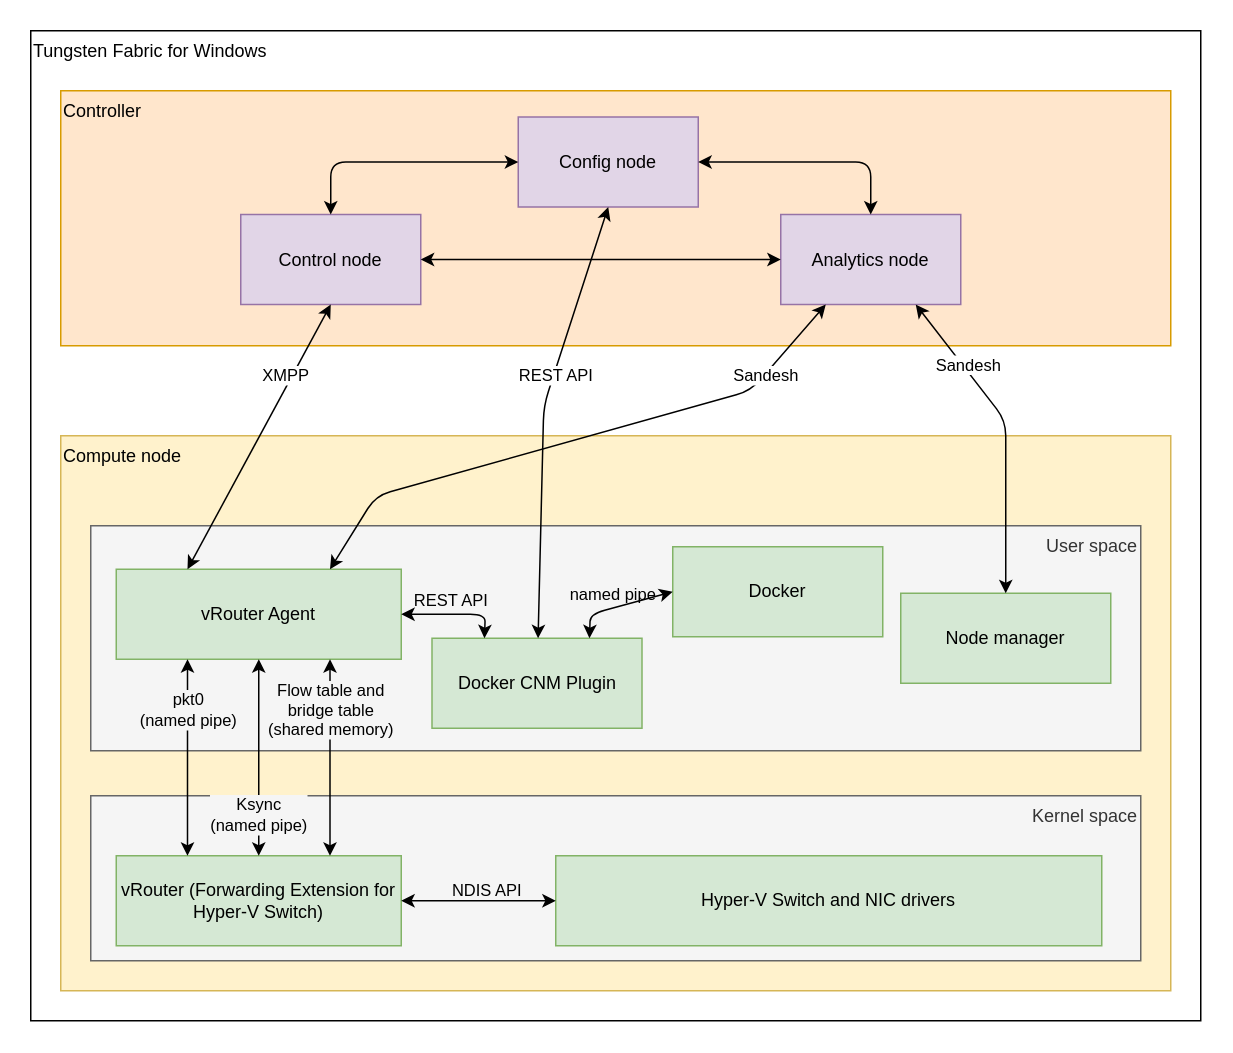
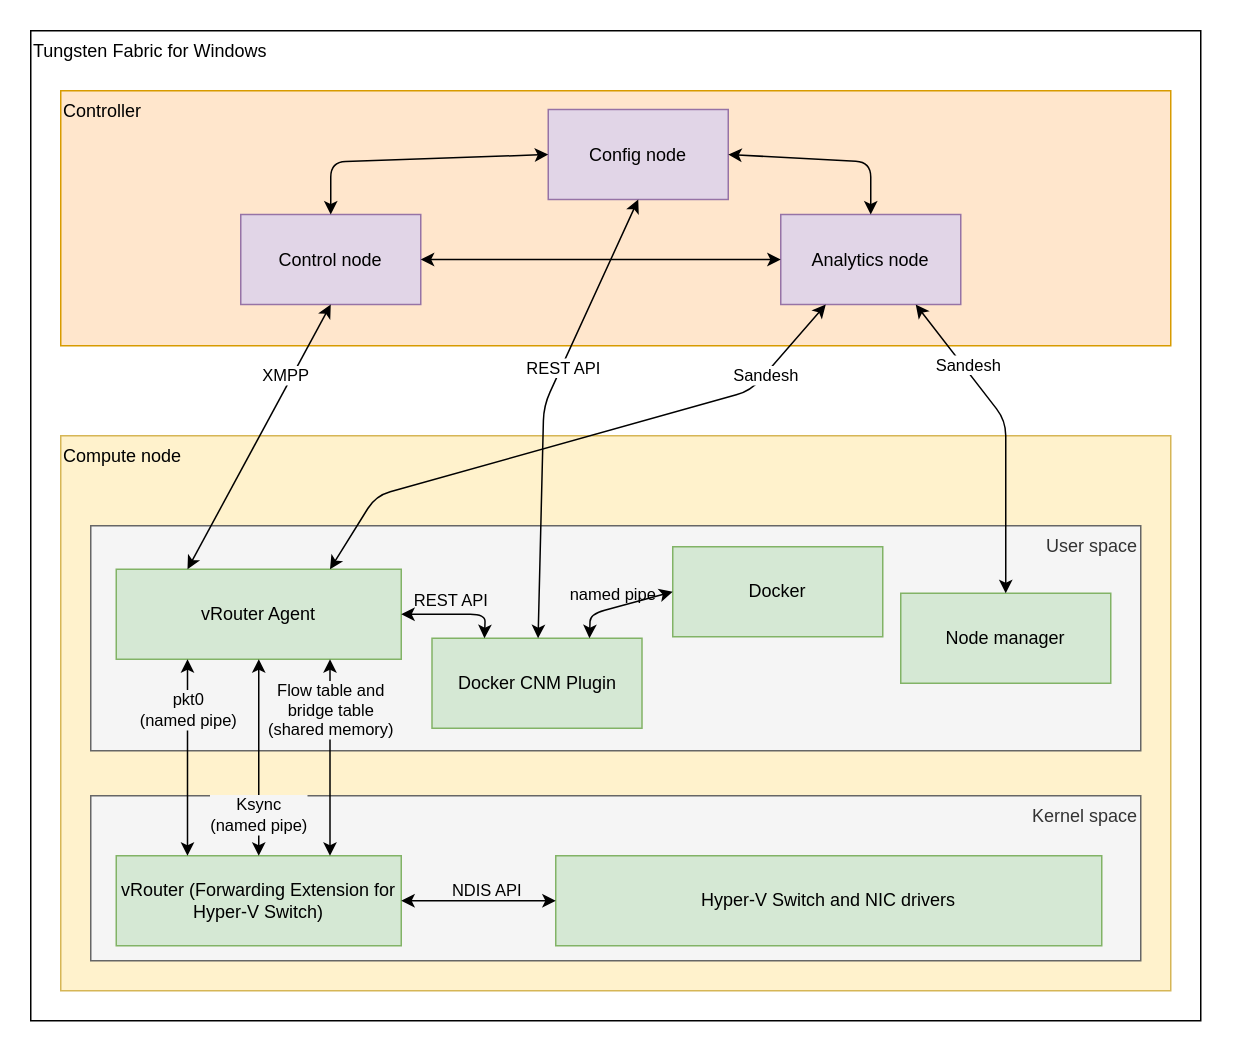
node "Config node": moved (608, 162) -> (638, 155)
